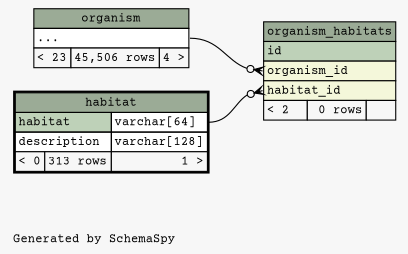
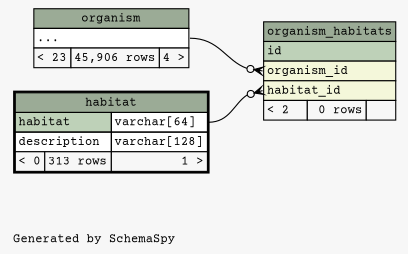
node "organism": text "45,506 rows" -> "45,906 rows"
